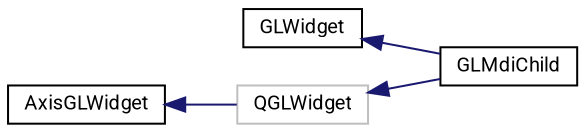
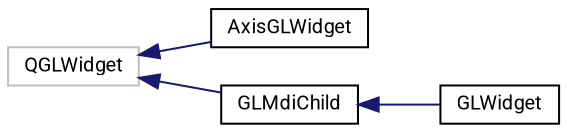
edge "GLMdiChild" -> "GLWidget": reversed
edge "QGLWidget" -> "AxisGLWidget": reversed
